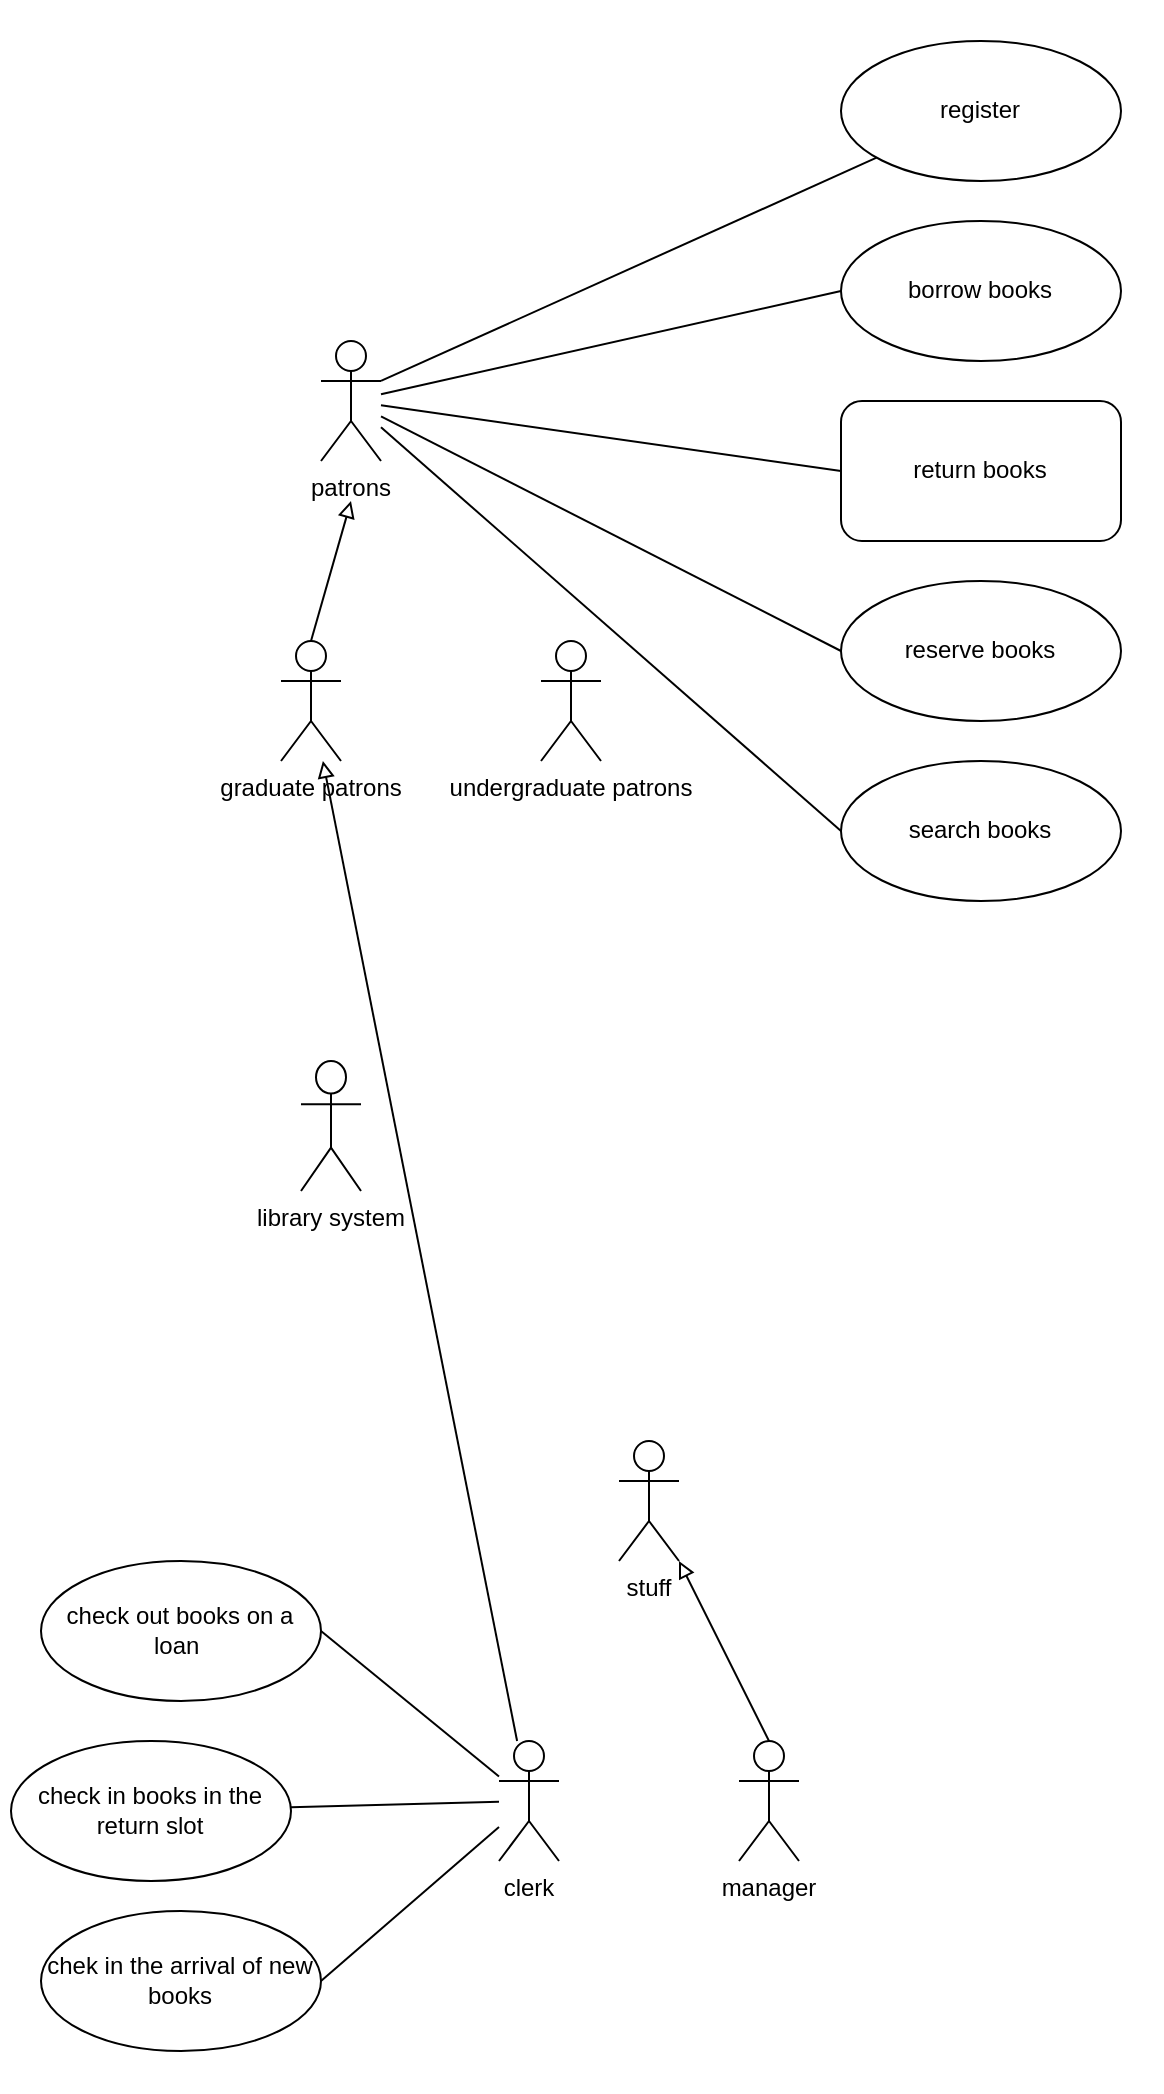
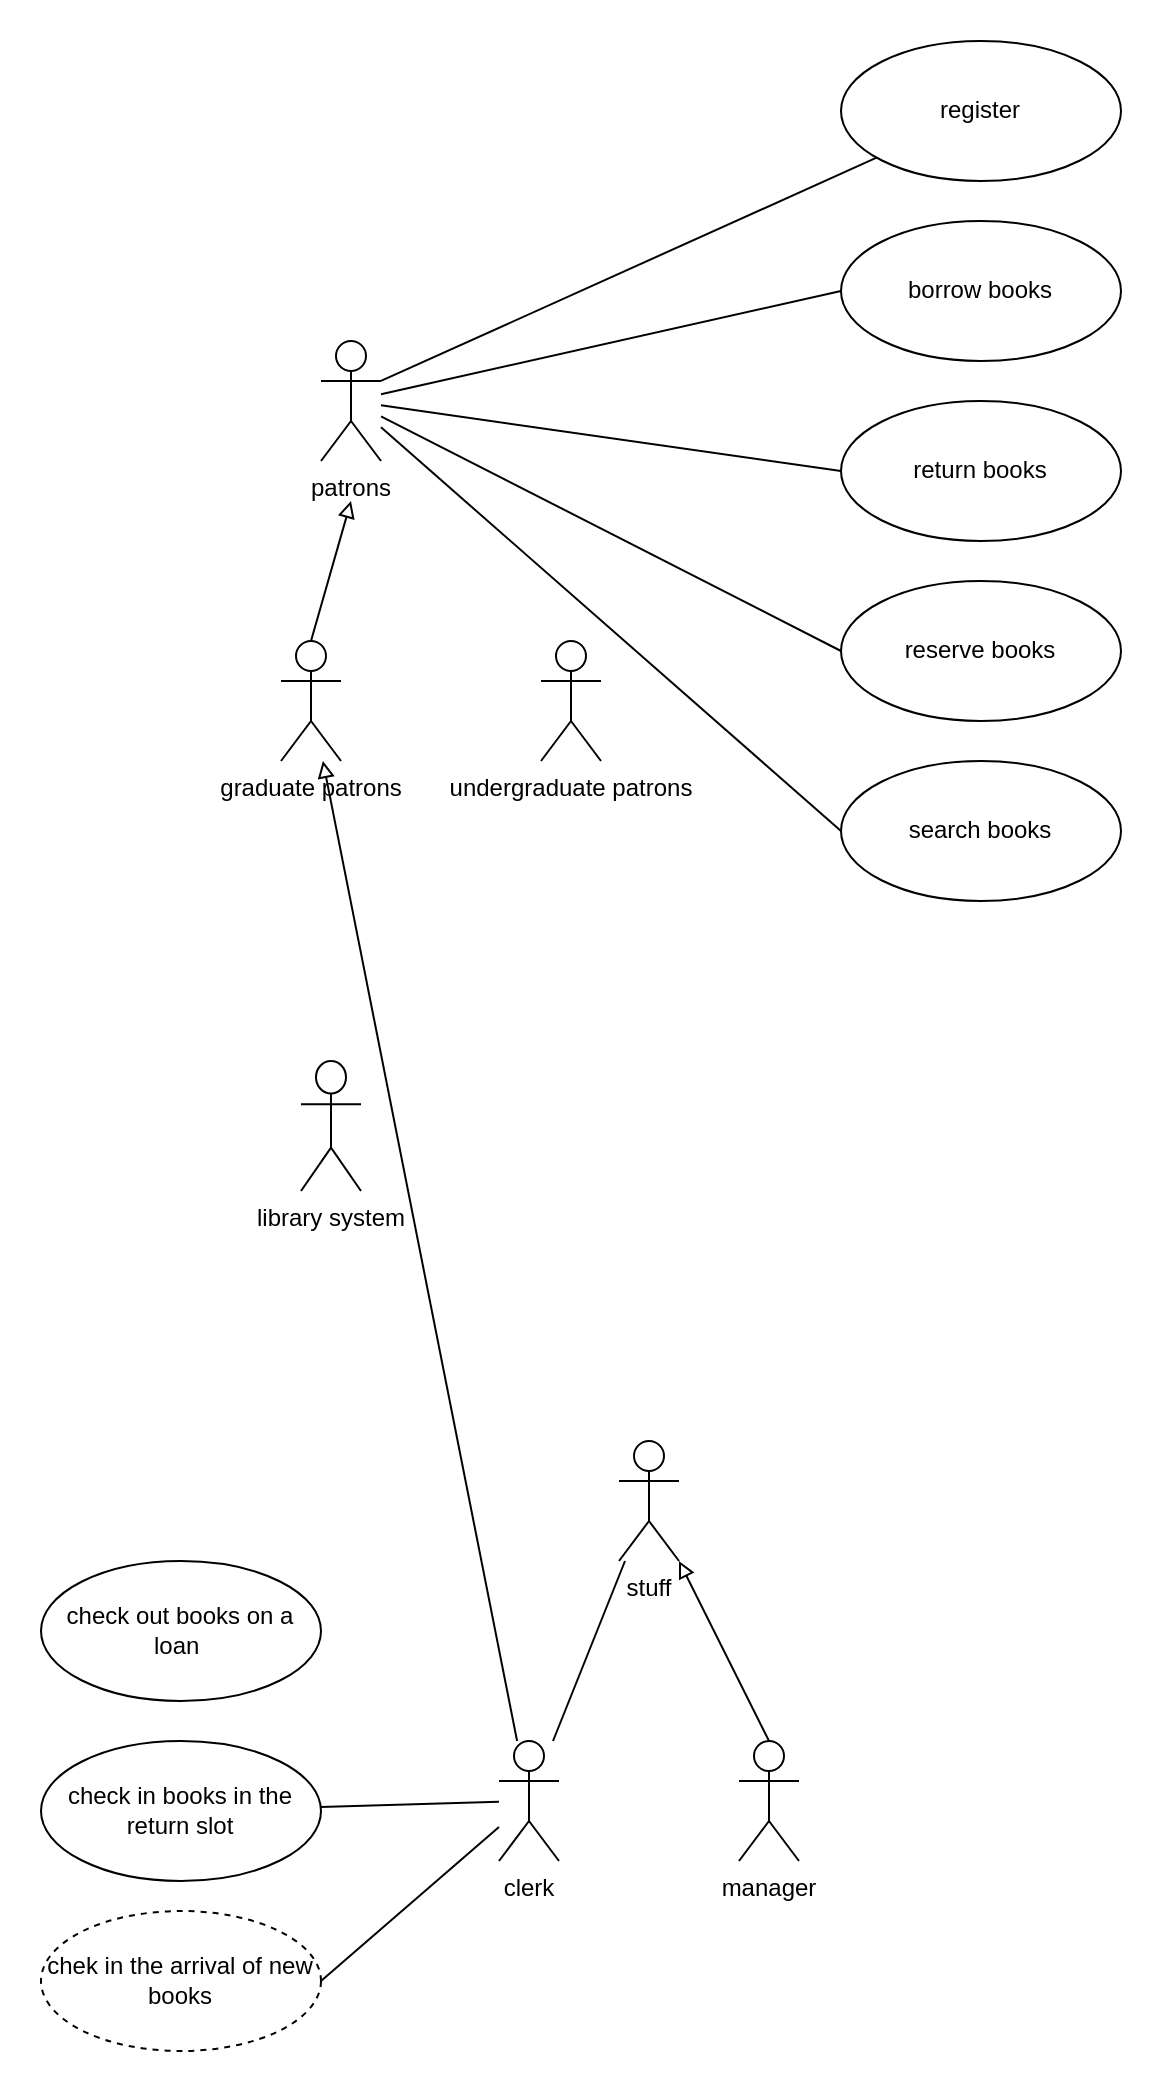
node "return books": shape rounded rectangle -> ellipse
edge "check out books on a loan" -- "clerk": now "stuff" -- "clerk"
node "check in books in the return slot": moved (151, 1811) -> (181, 1811)
node "chek in the arrival of new books": style solid -> dashed
